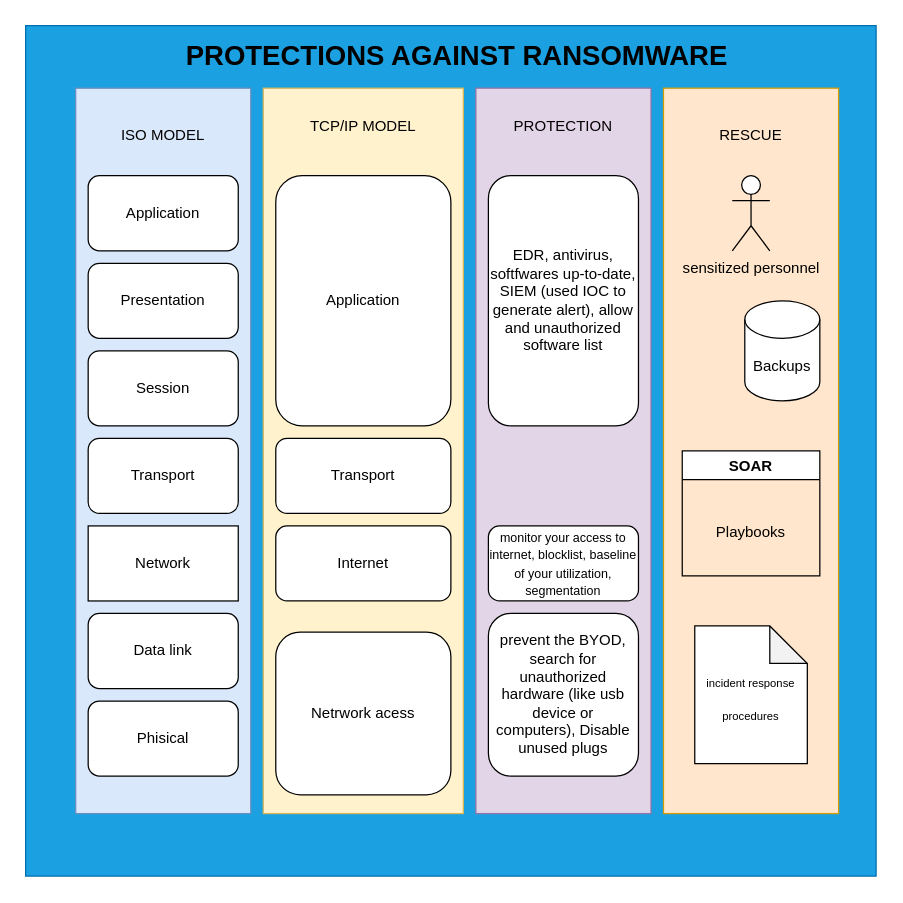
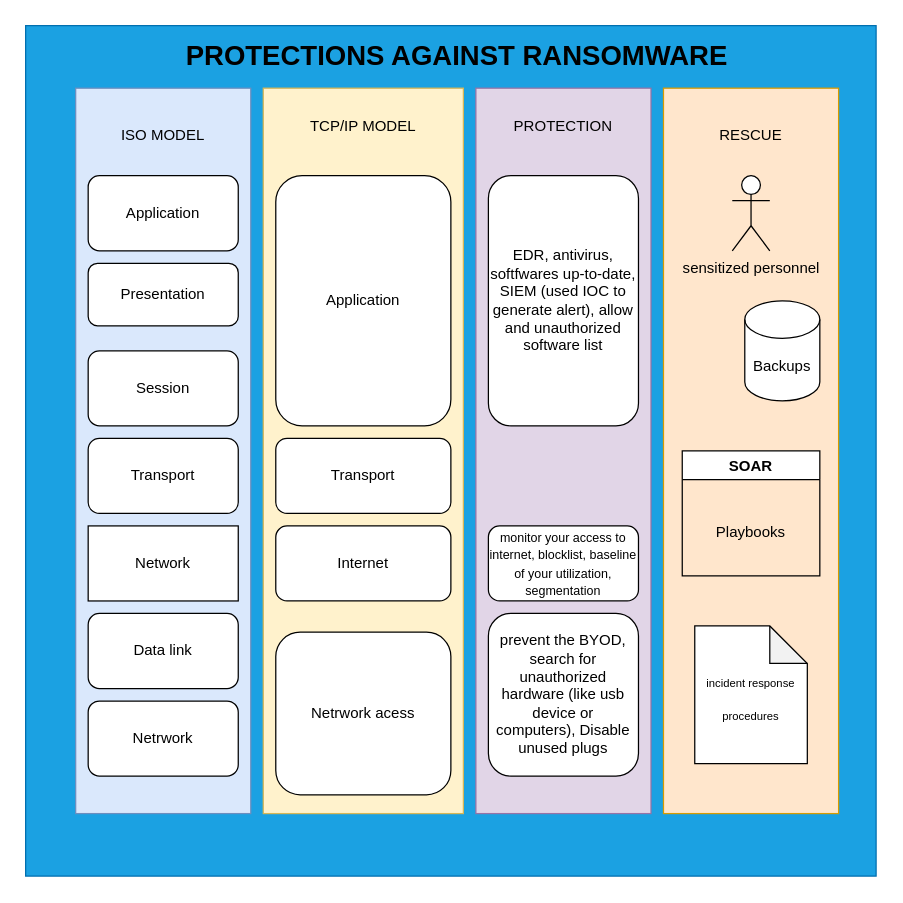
node "Presentation": size 150x75 -> 150x63
node "Phisical": label "Phisical" -> "Netrwork"
